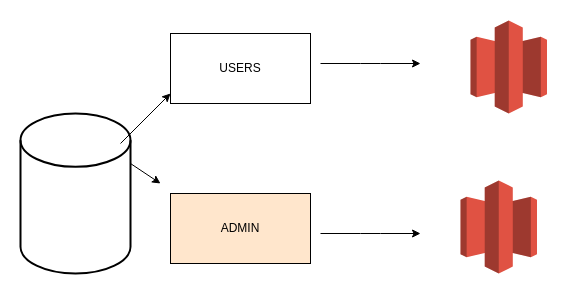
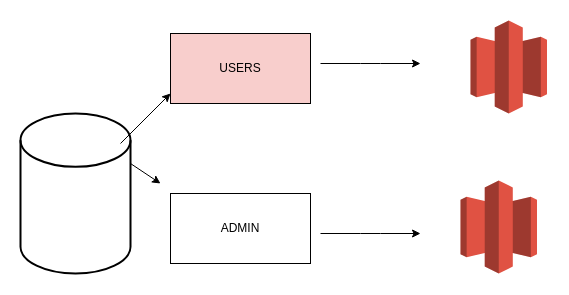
node "USERS": fillcolor #ffffff -> #f8cecc
node "ADMIN": fillcolor #ffe6cc -> #ffffff
